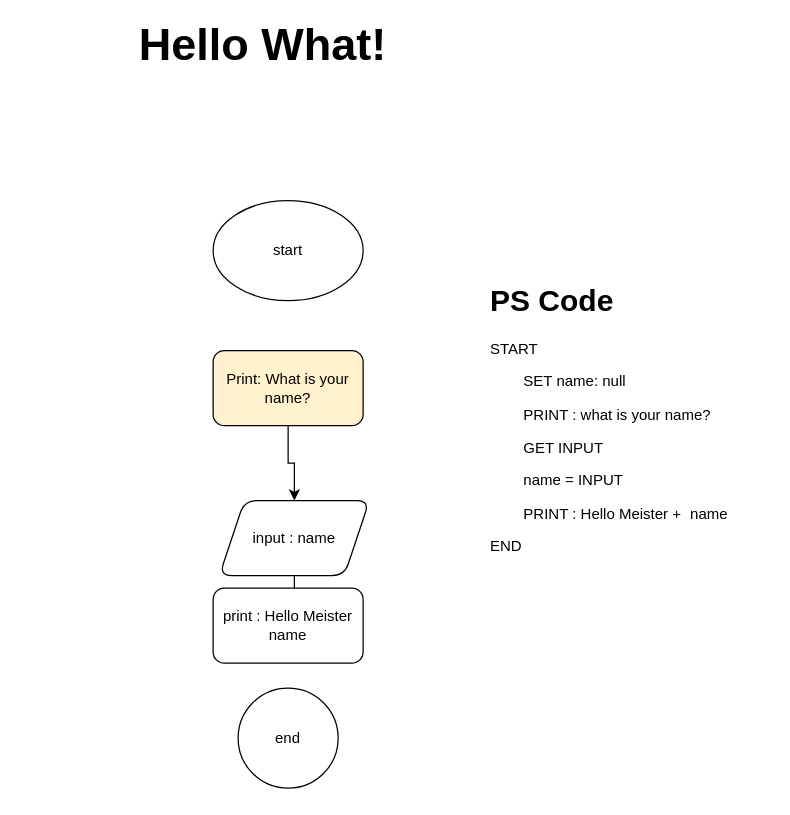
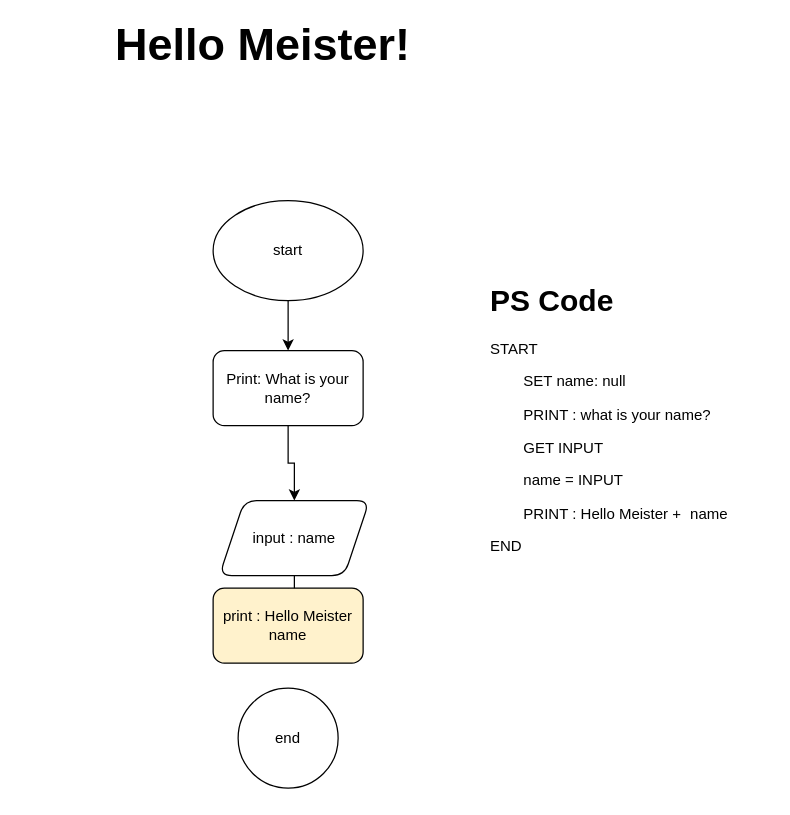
node "Hello What!": label "Hello What!" -> "Hello Meister!"
edge "start" -> "Print: What is your name?": added
node "Print: What is your name?": fillcolor #fff2cc -> #ffffff
node "print : Hello Meister name": fillcolor #ffffff -> #fff2cc
